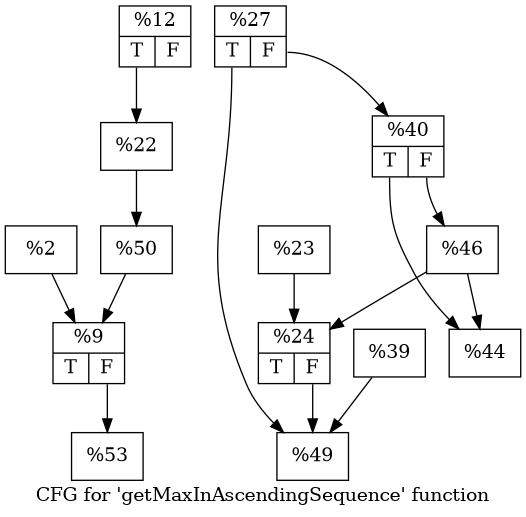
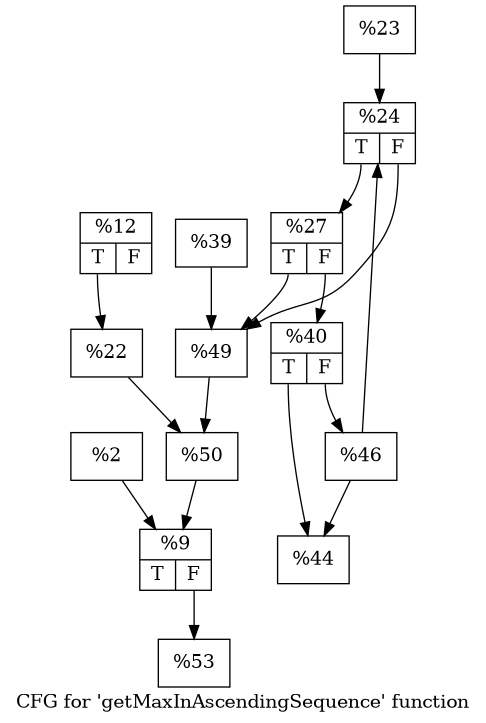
edge "%24" -> "%27": added
edge "%49" -> "%50": added
